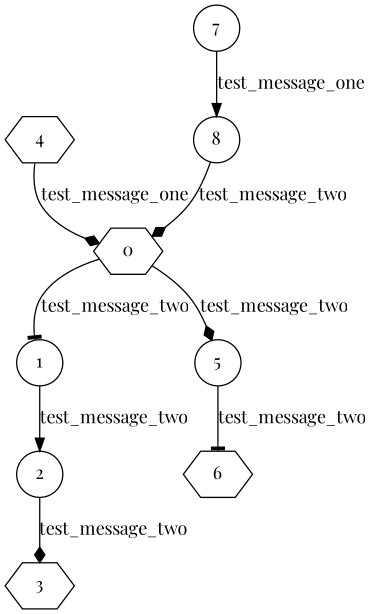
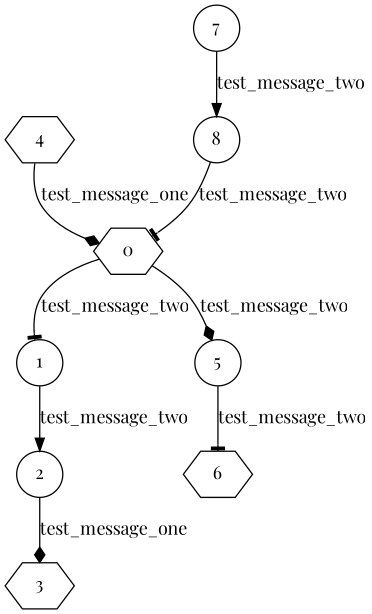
edge "7" -> "8": label "test_message_one" -> "test_message_two"
edge "8" -> "0": arrowhead diamond -> tee
edge "2" -> "3": label "test_message_two" -> "test_message_one"
